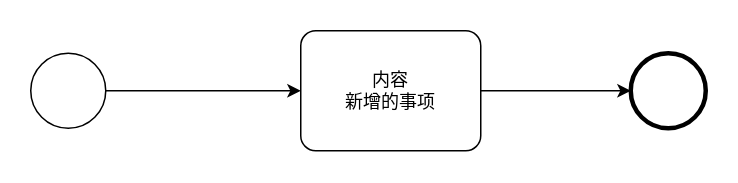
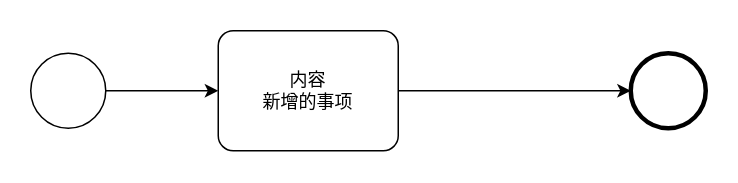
node "内容 新增的事项": moved (391, 91) -> (308, 91)
